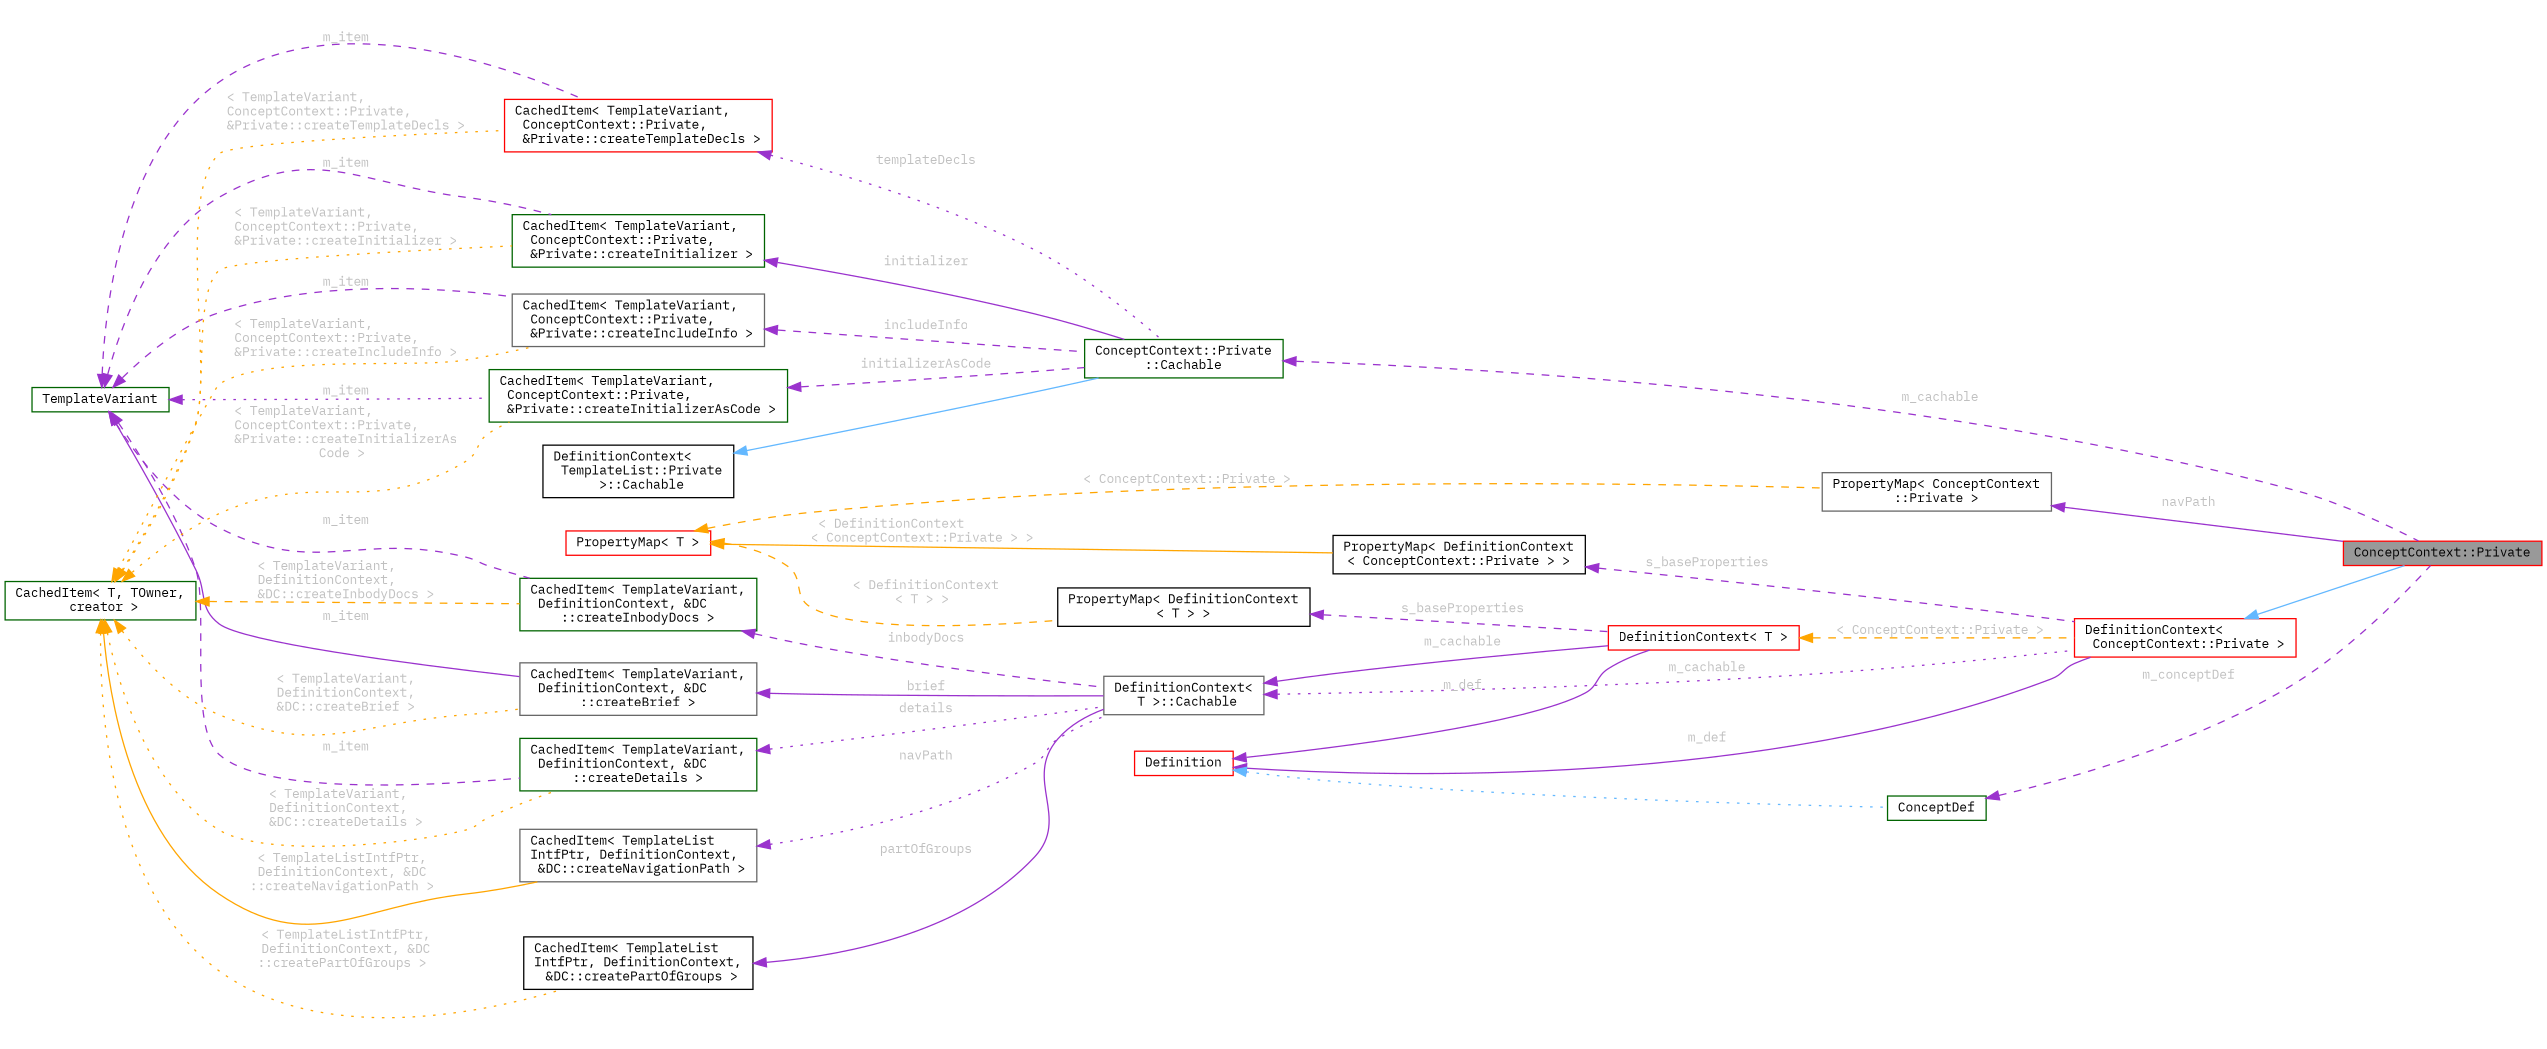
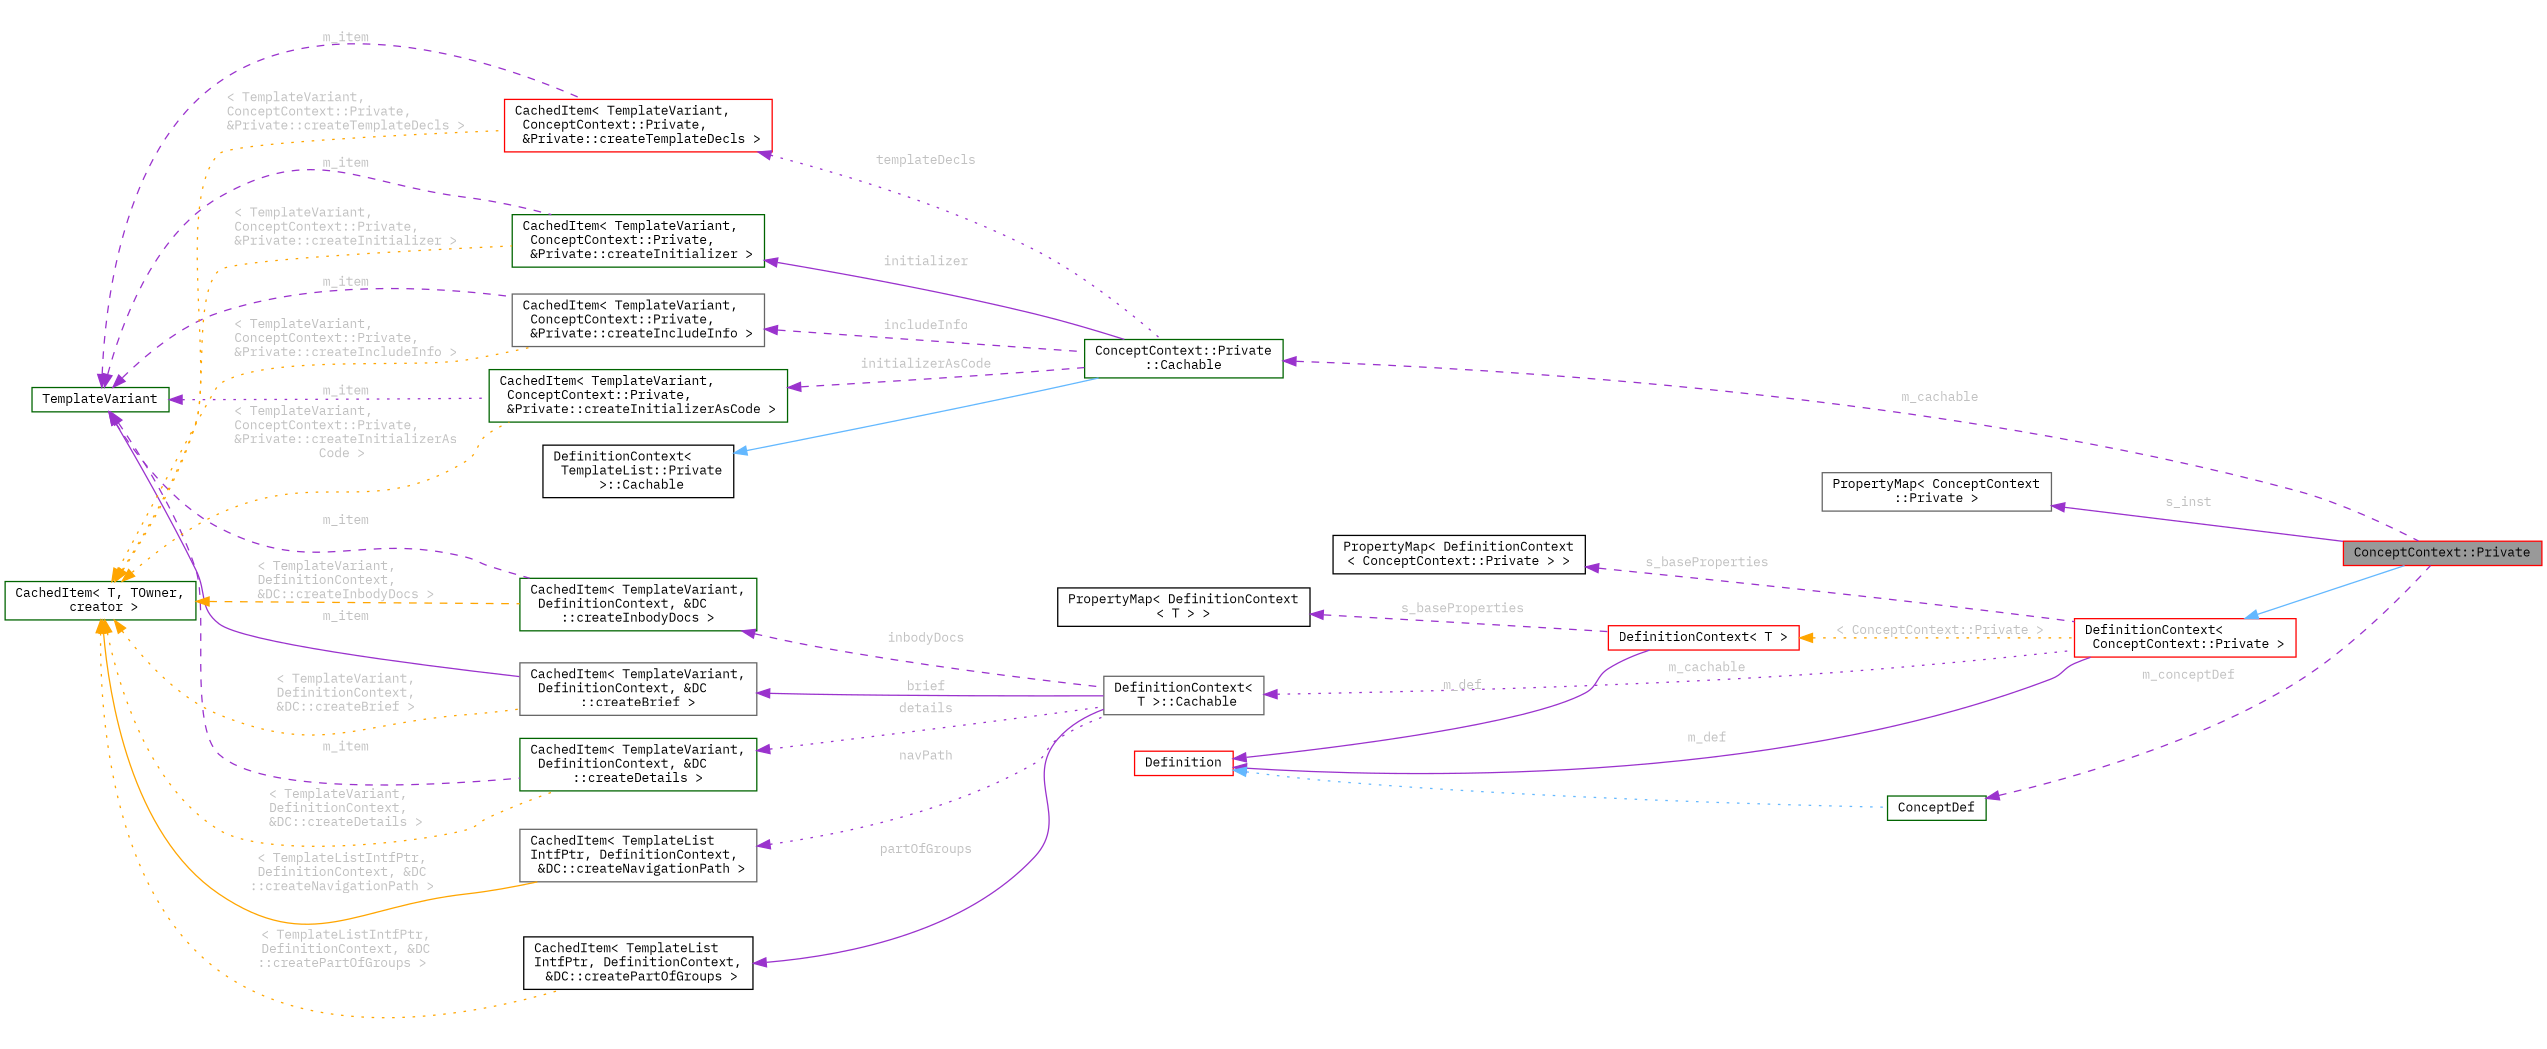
edge "ConceptContext::Private" -> "PropertyMap< ConceptContext ::Private >": label " navPath" -> " s_inst"
node "PropertyMap< T >": removed
edge "DefinitionContext< ConceptContext::Private >" -> "DefinitionContext< T >": style dashed -> dotted
edge "DefinitionContext< T >" -> "DefinitionContext< T >::Cachable": removed, label "m_cachable"
